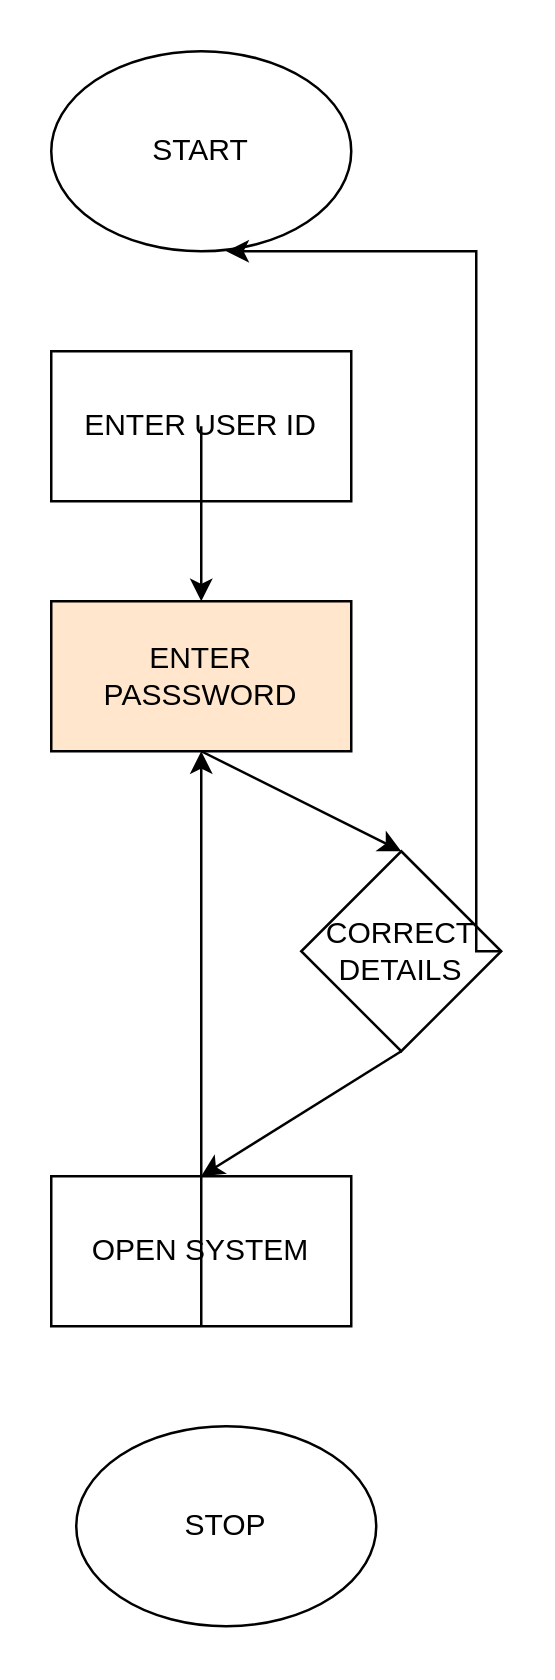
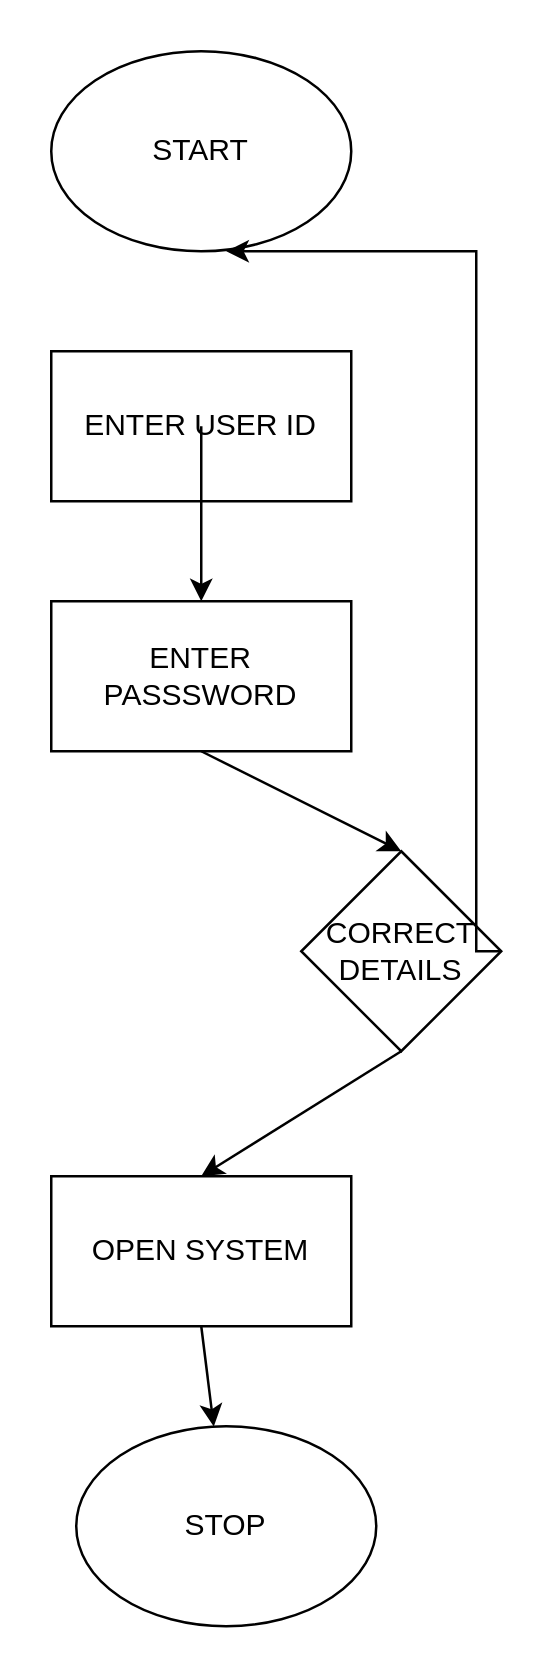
node "ENTER PASSSWORD": fillcolor #ffe6cc -> #ffffff
edge "OPEN SYSTEM" -> "ENTER PASSSWORD": now "OPEN SYSTEM" -> "STOP"
